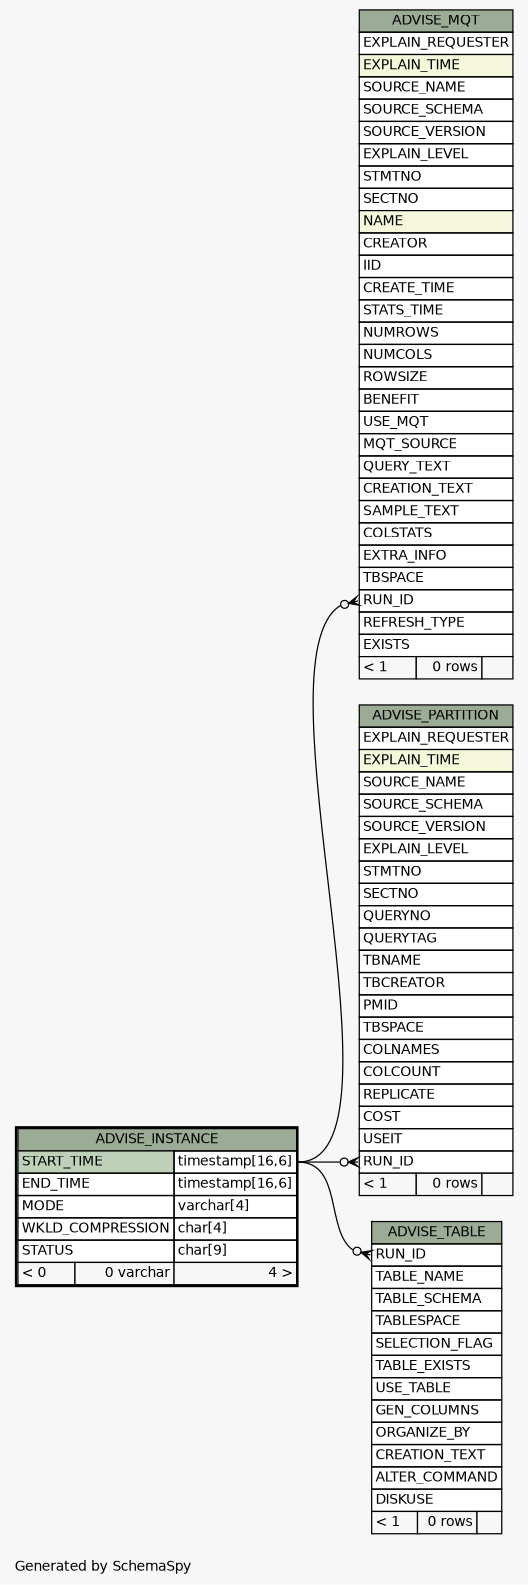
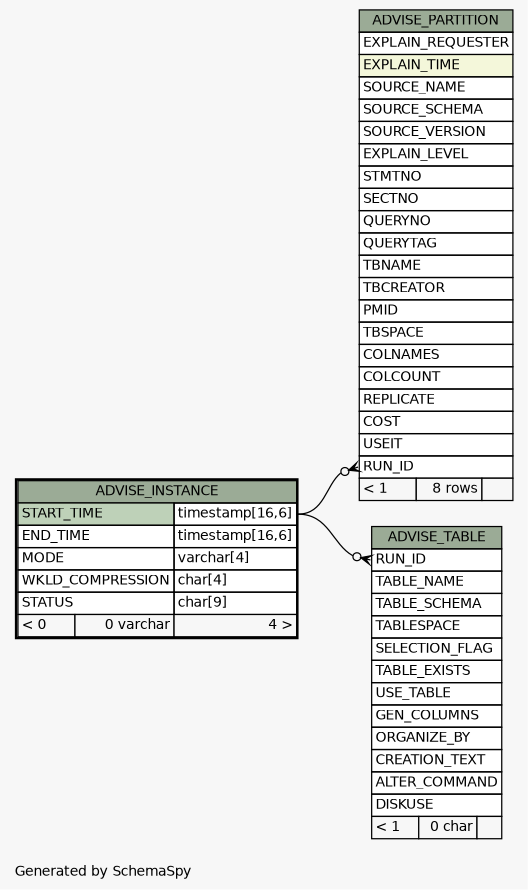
node "ADVISE_MQT": removed
node "ADVISE_PARTITION": text "0 rows" -> "8 rows"
node "ADVISE_TABLE": text "0 rows" -> "0 char"
